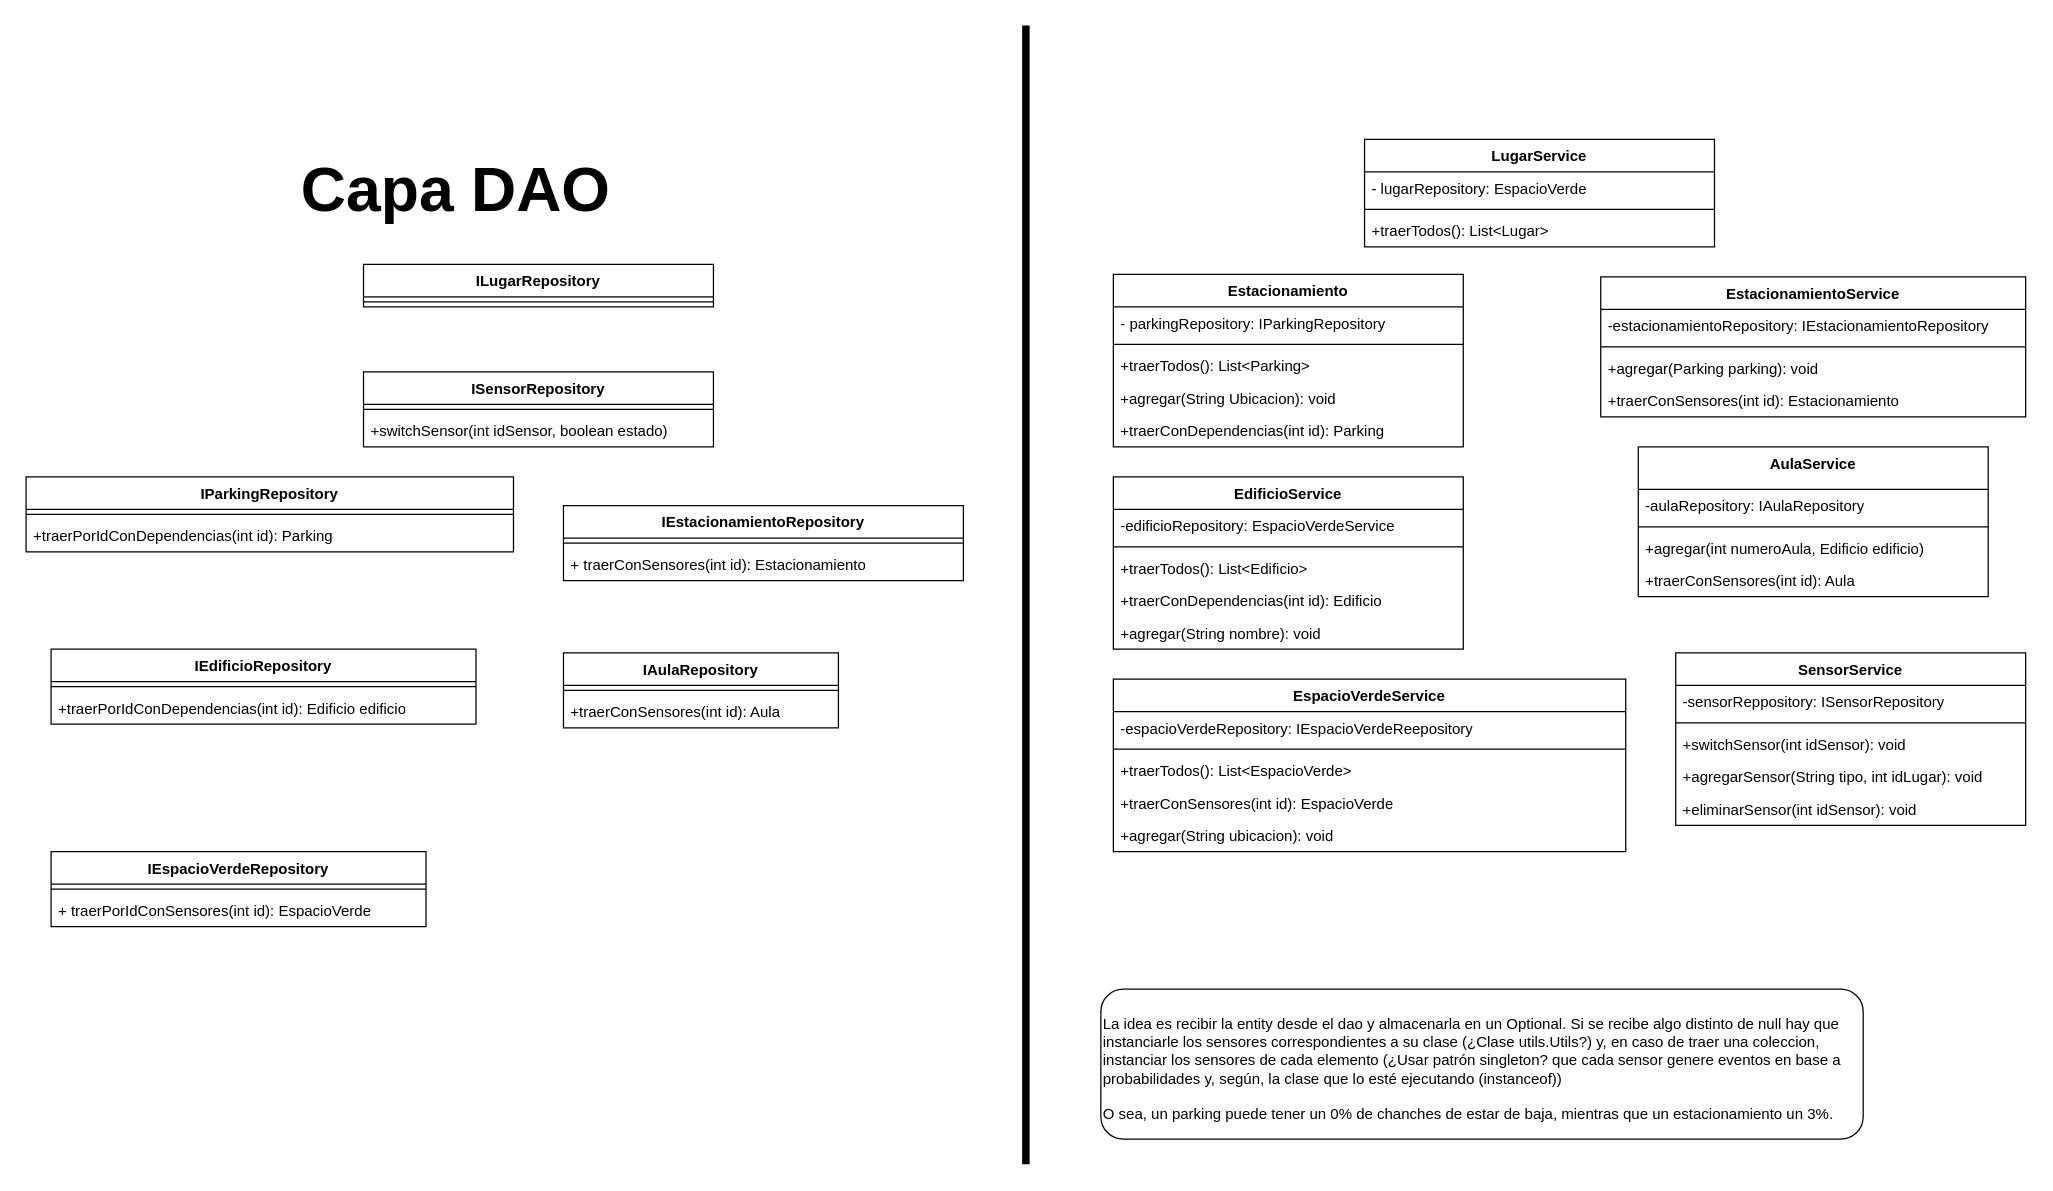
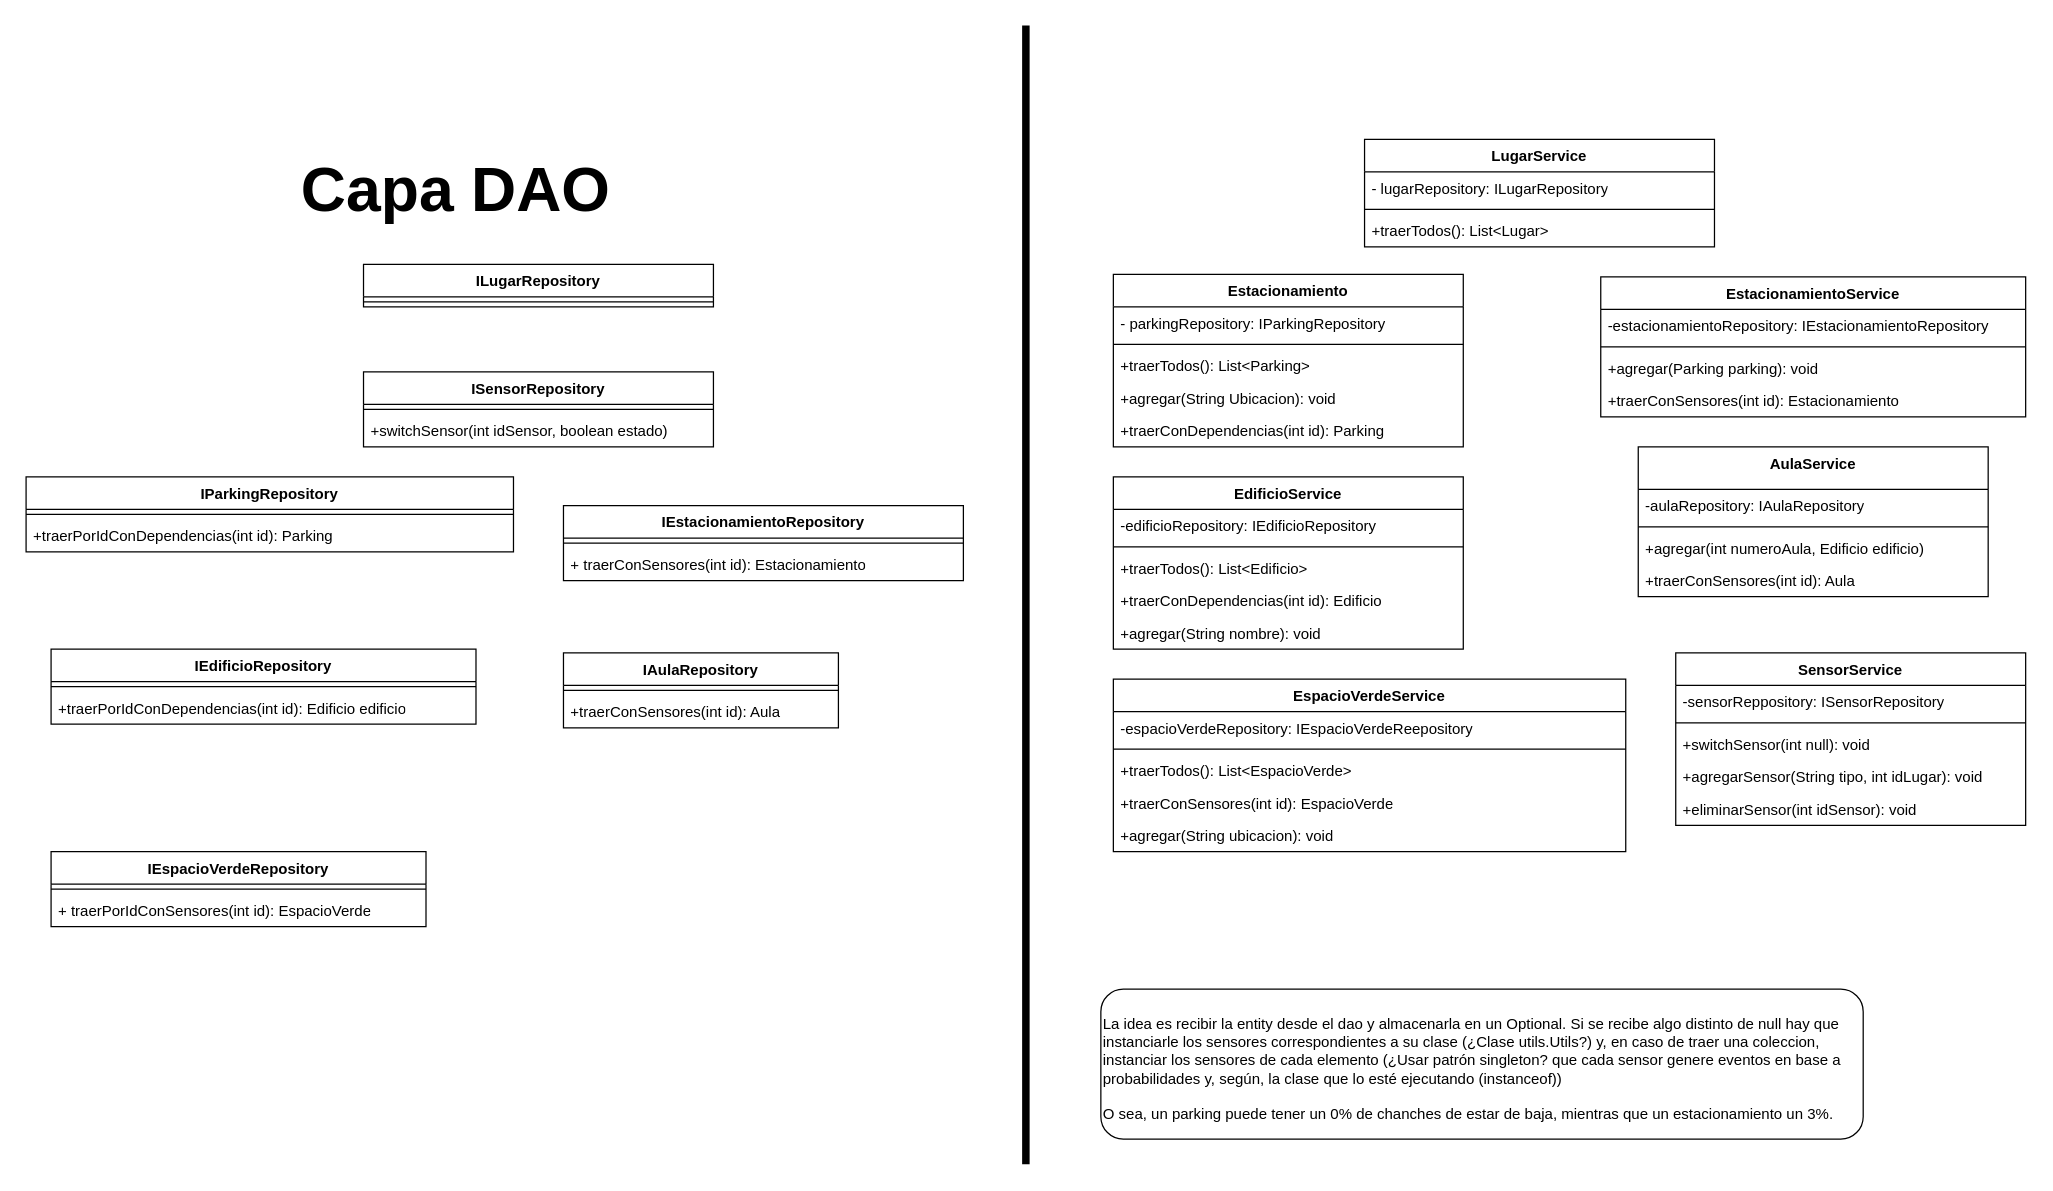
node "- lugarRepository: EspacioVerde": label "- lugarRepository: EspacioVerde" -> "- lugarRepository: ILugarRepository"
node "-edificioRepository: EspacioVerdeService": label "-edificioRepository: EspacioVerdeService" -> "-edificioRepository: IEdificioRepository"
node "+switchSensor(int idSensor): void": label "+switchSensor(int idSensor): void" -> "+switchSensor(int null): void"
